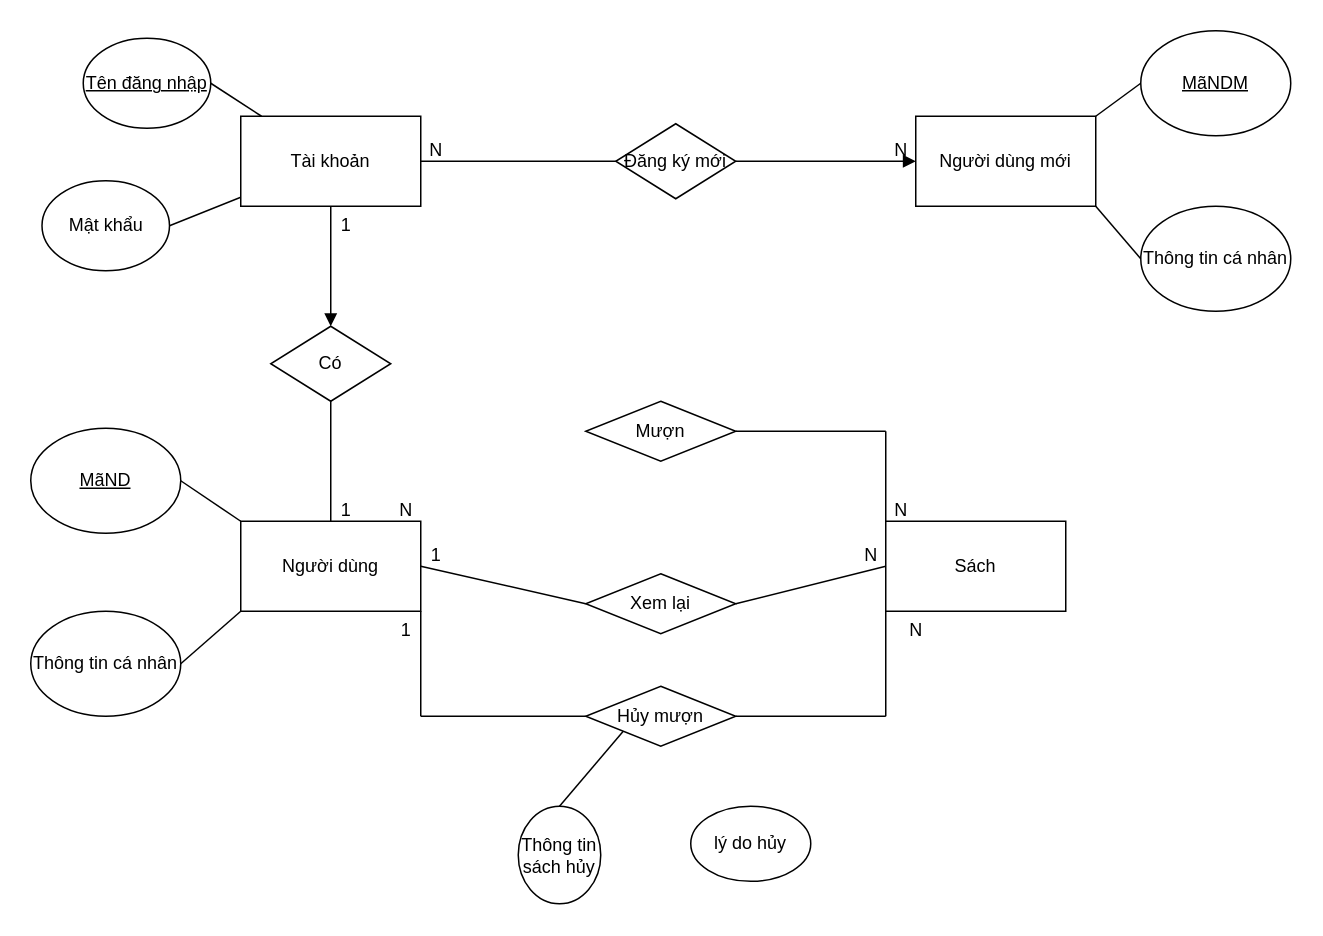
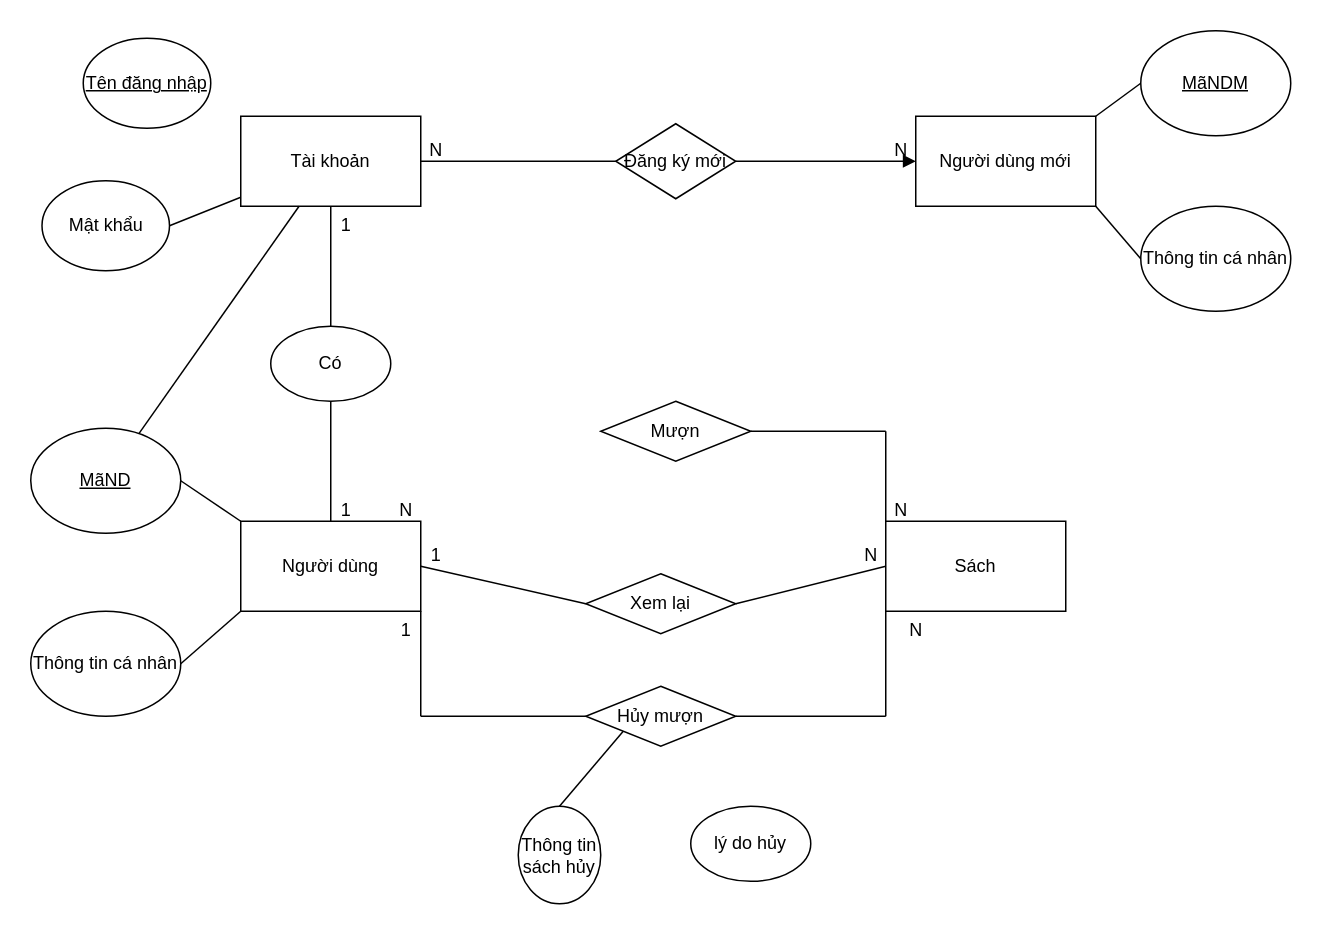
edge "Tên đăng nhập" -- "Tài khoản": now "MãND" -- "Tài khoản"
edge "Tài khoản" -> "Có": arrowhead block -> none
node "Có": shape diamond -> ellipse
node "Mượn": moved (661, 431) -> (676, 431)
